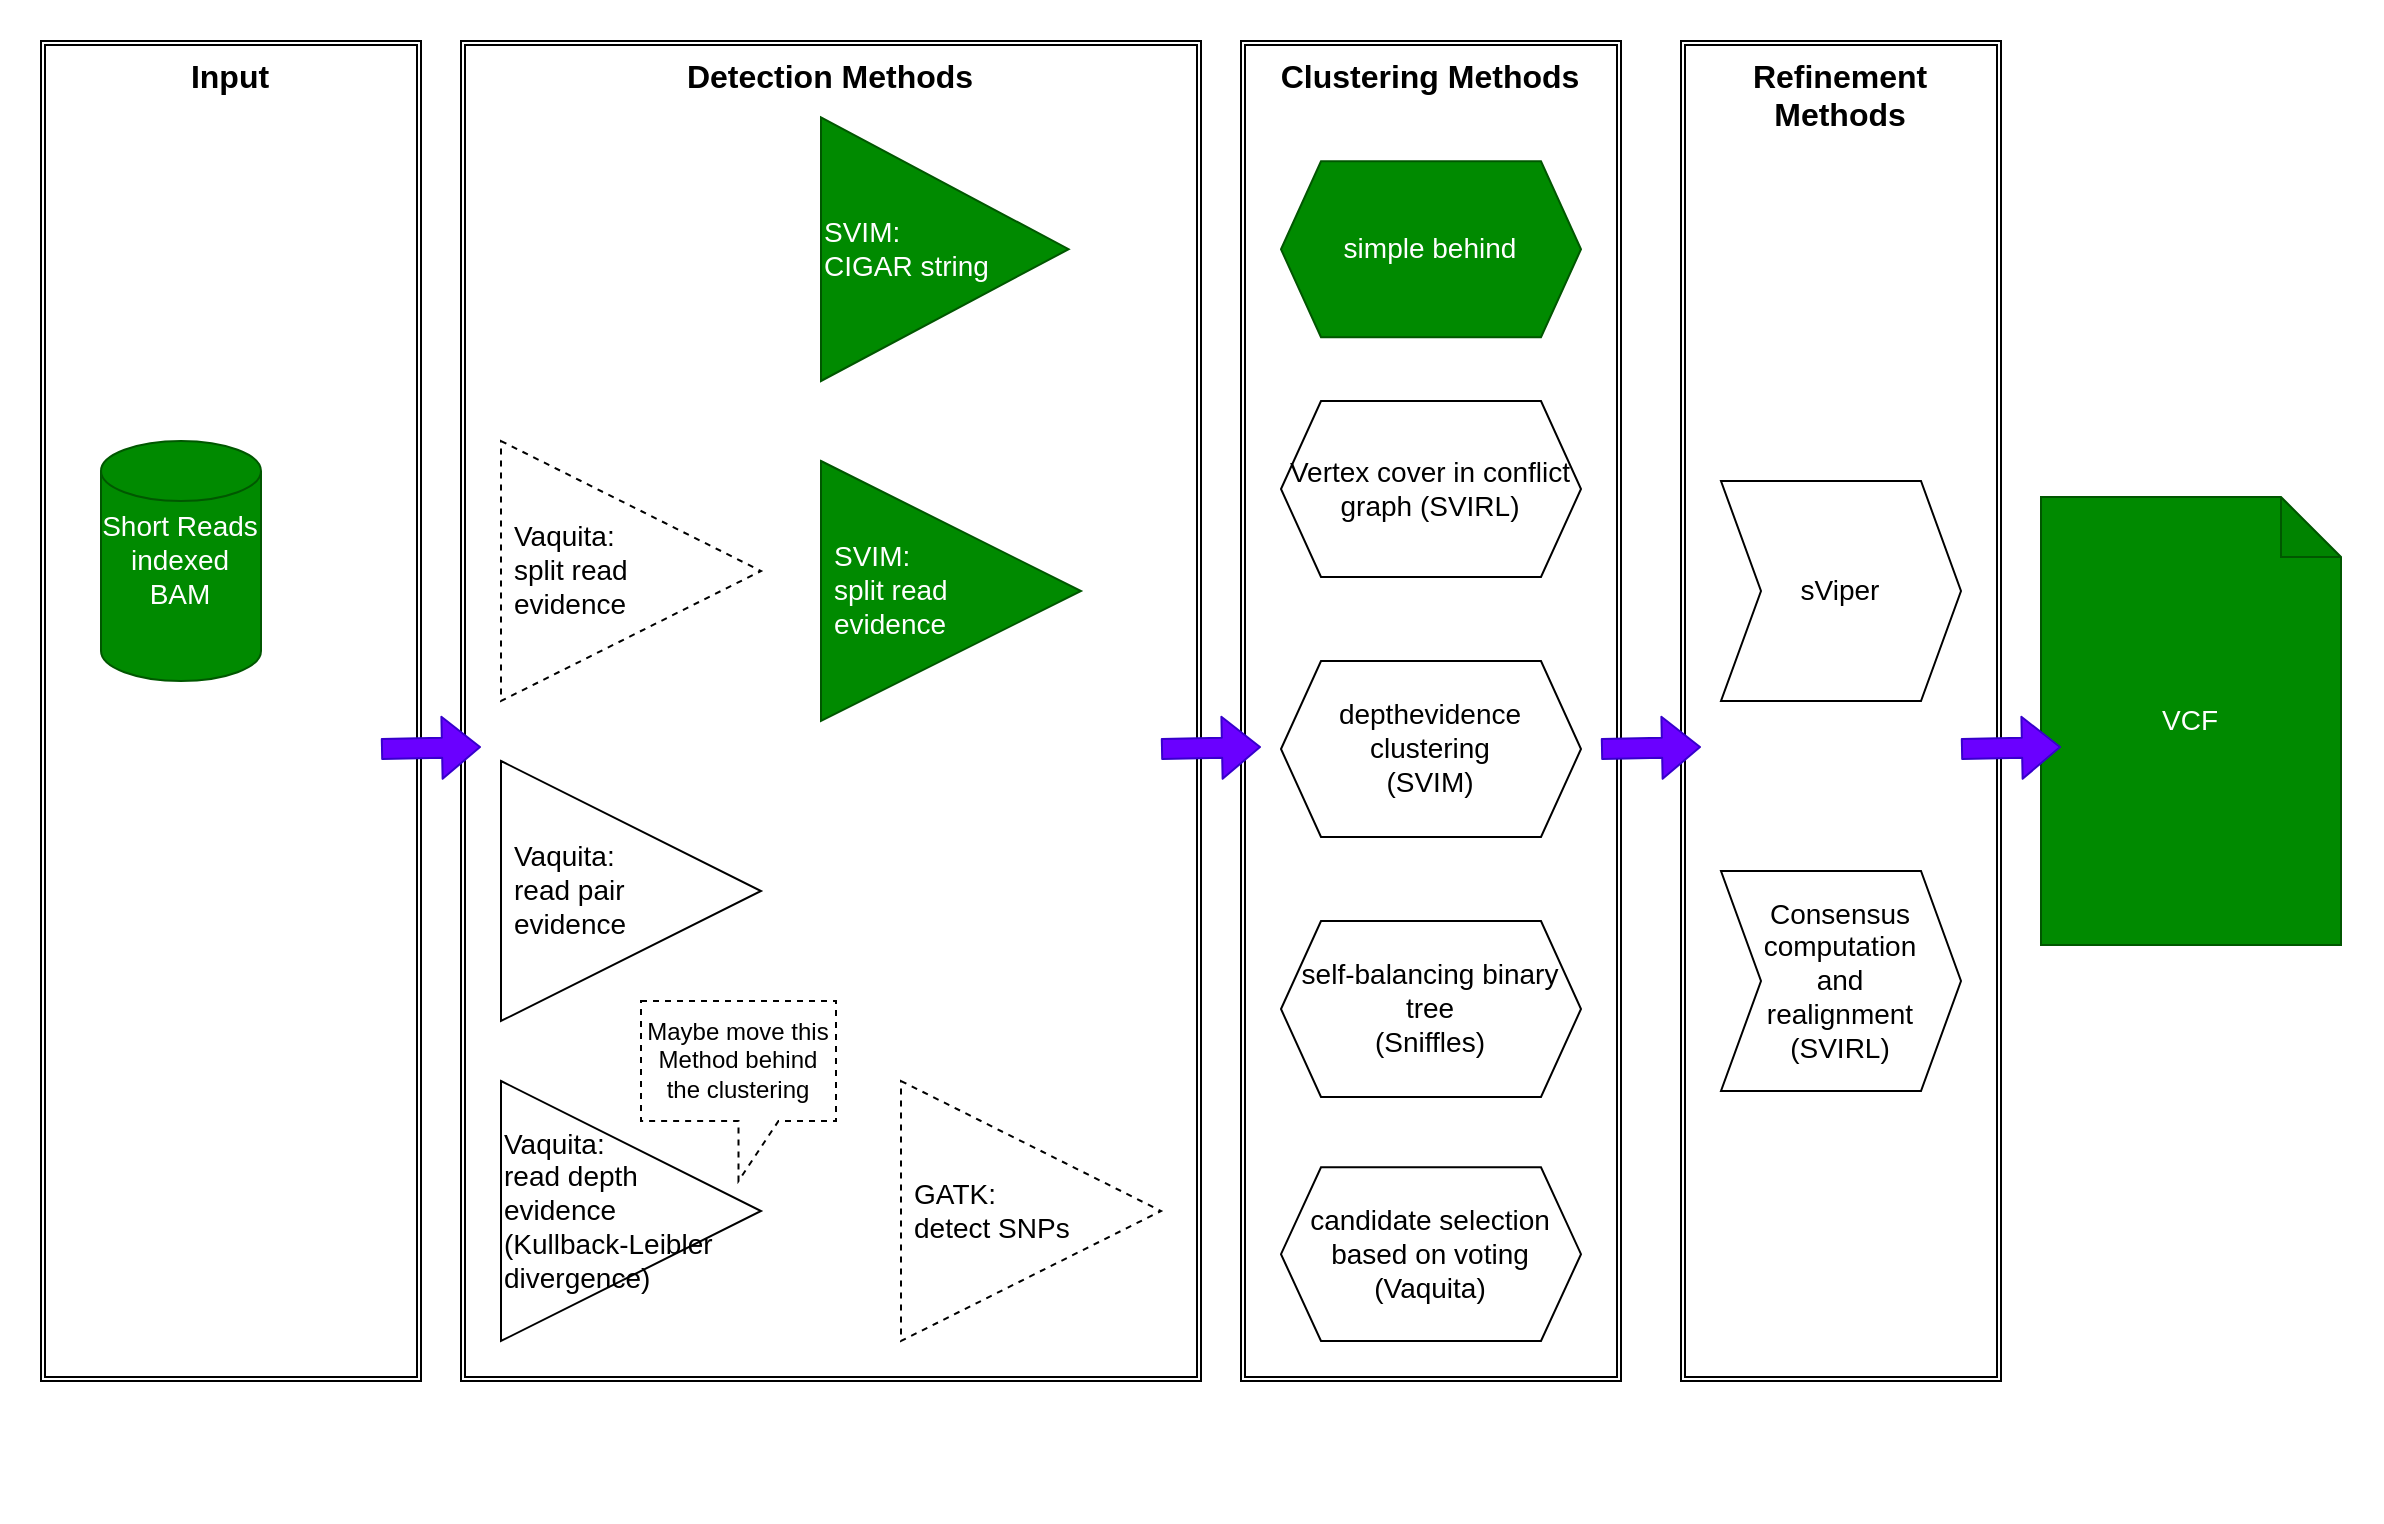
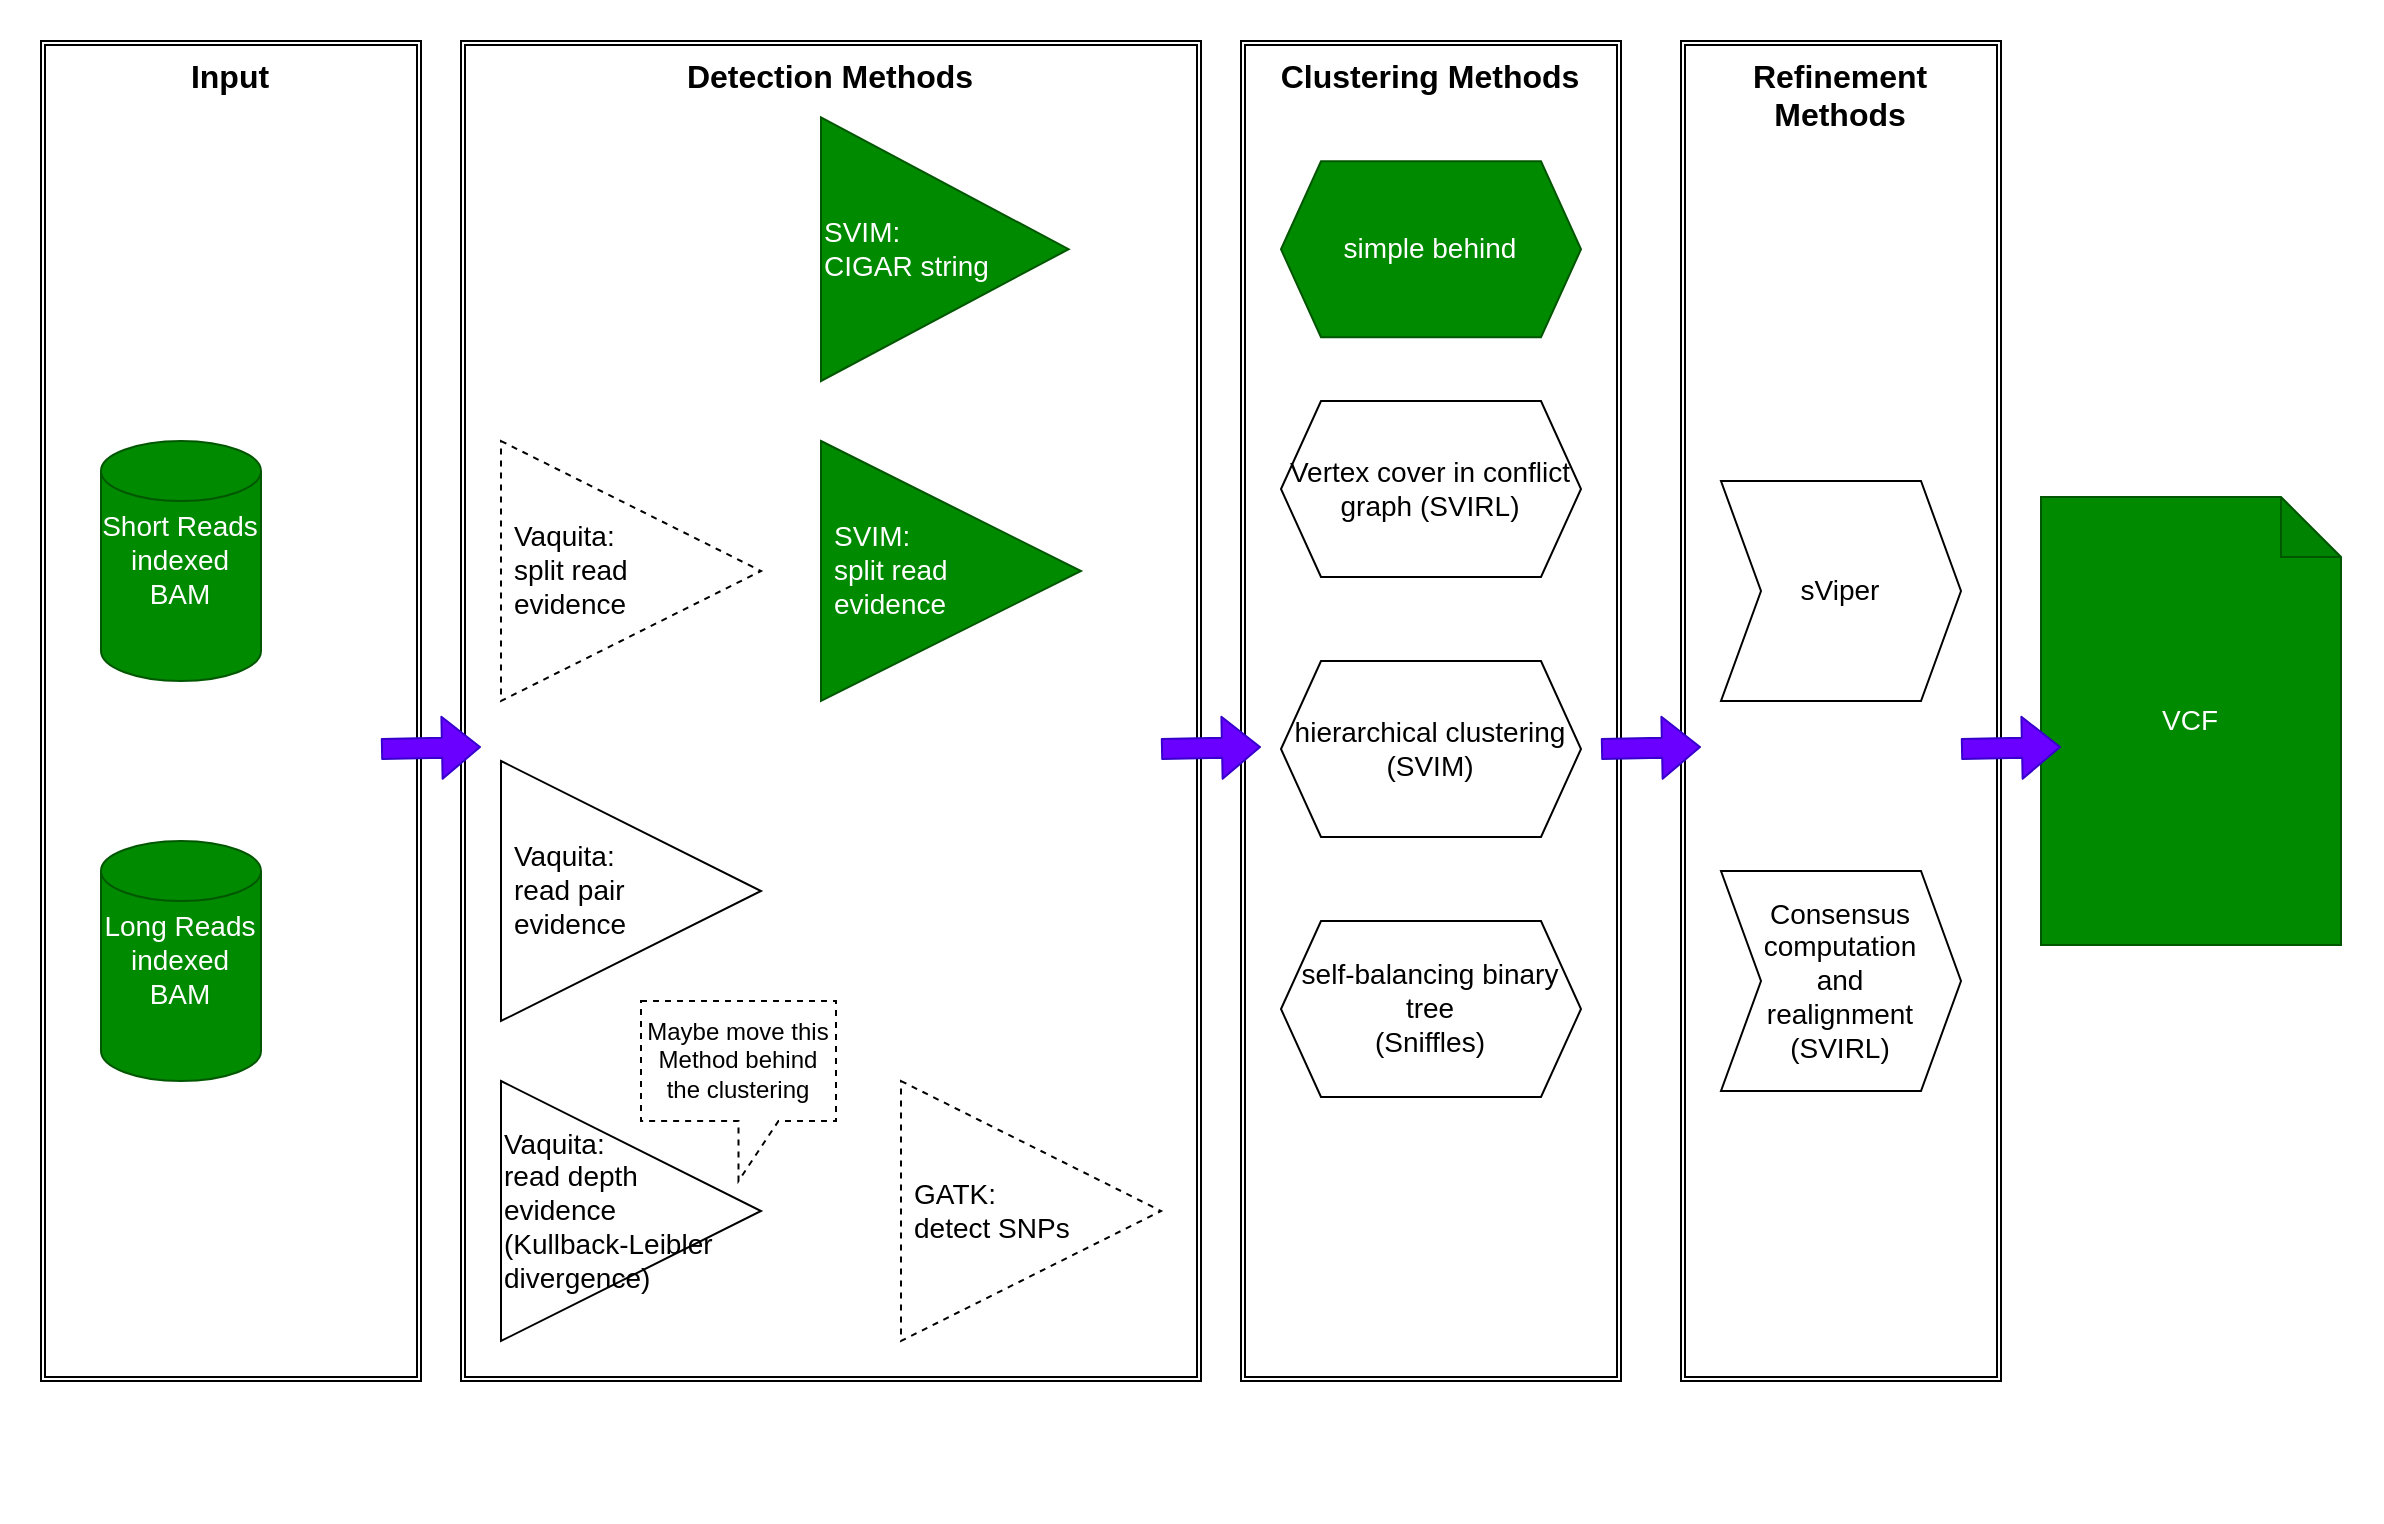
node "SVIM: split read evidence": moved (951, 591) -> (951, 571)
node "depthevidence clustering(SVIM)": label "depthevidence clustering(SVIM)" -> "hierarchical clustering(SVIM)"
node "Long Reads indexed BAM": added
node "candidate selection based on voting (Vaquita)": removed
